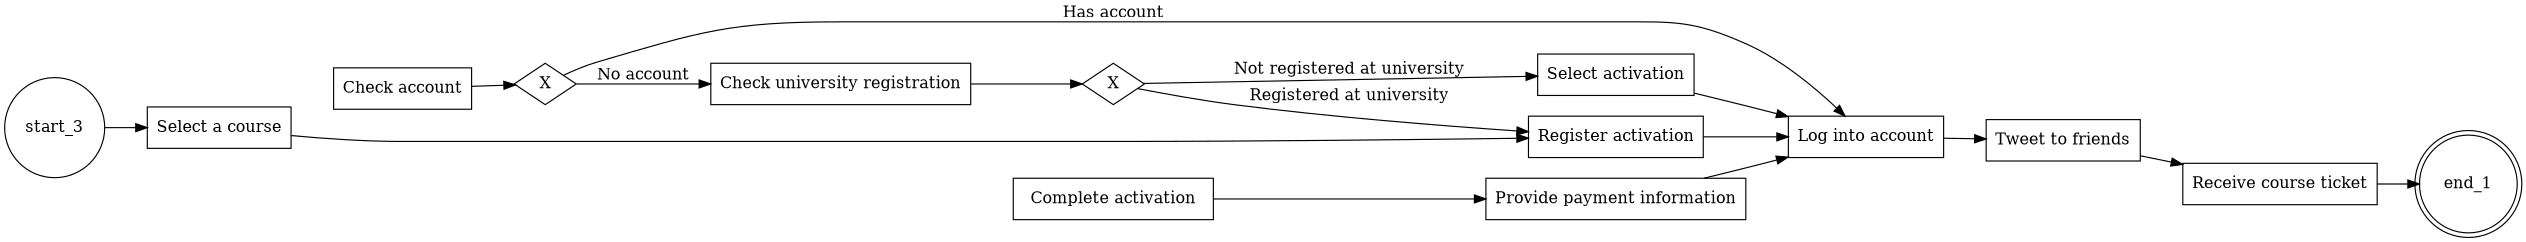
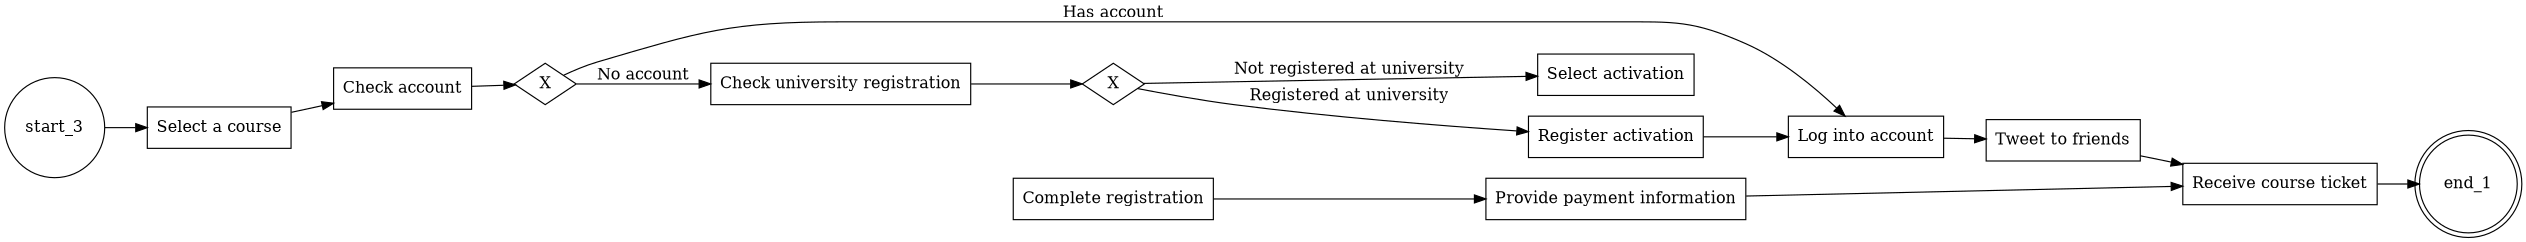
edge "Select activation" -> "Log into account": removed
edge "Select a course" -> "Register activation": now "Select a course" -> "Check account"
edge "Provide payment information" -> "Log into account": now "Provide payment information" -> "Receive course ticket"
node "Complete activation": label "Complete activation" -> "Complete registration"
